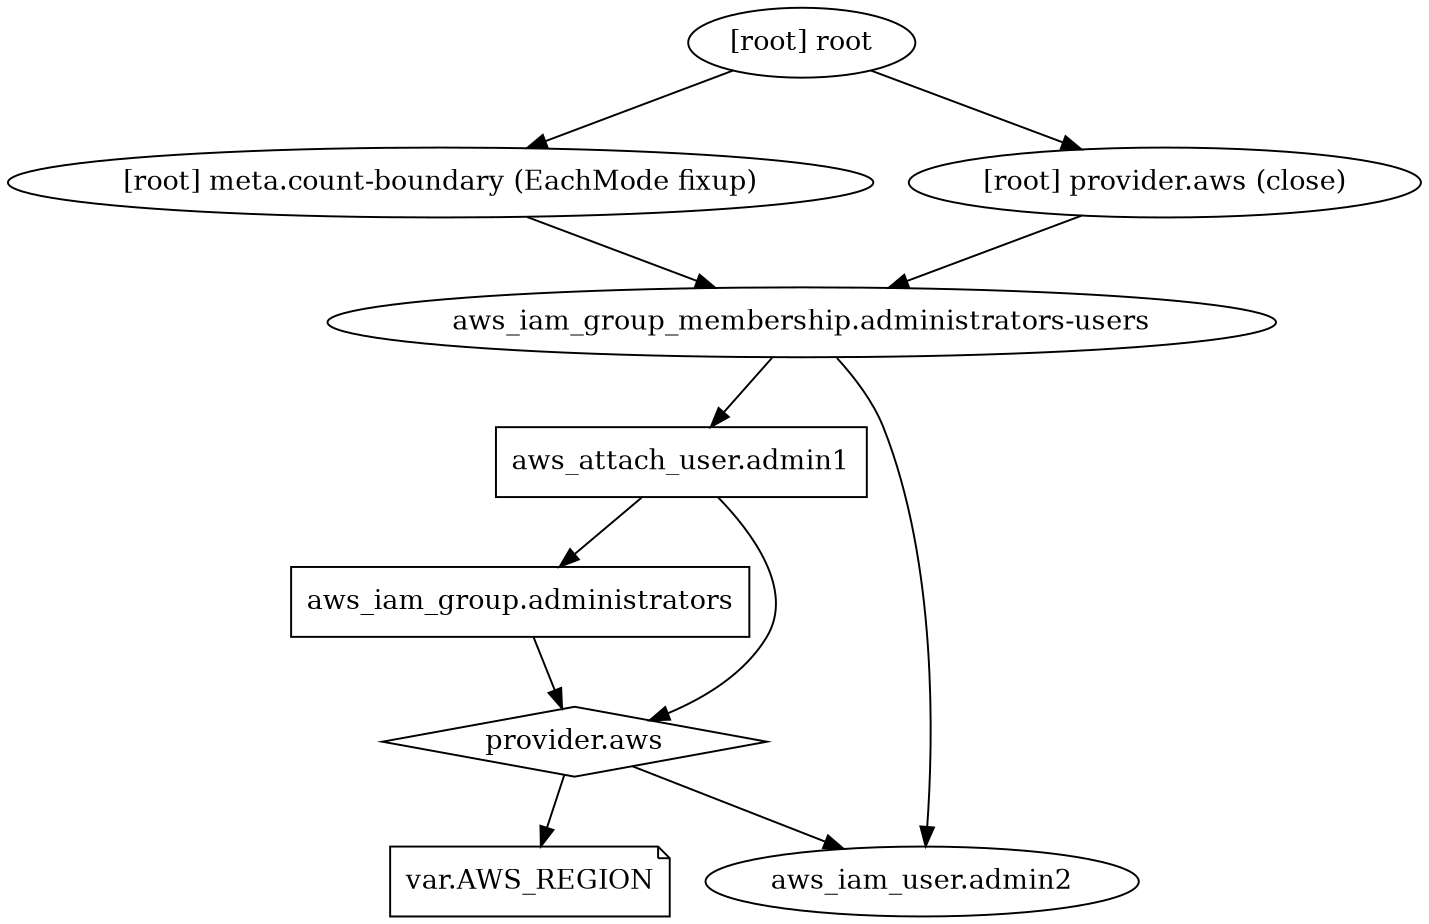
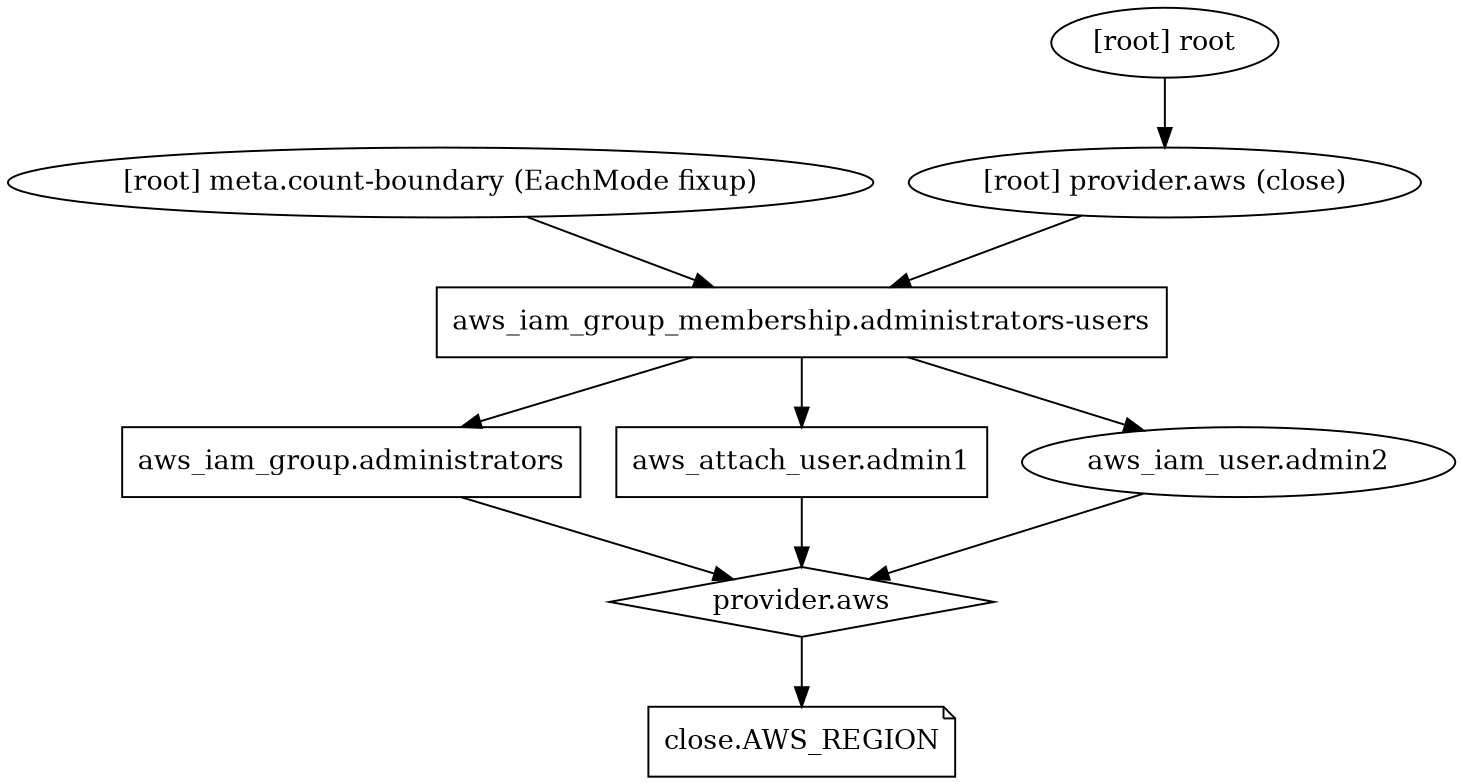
edge "[root] root" -> "[root] meta.count-boundary (EachMode fixup)": removed
node "aws_iam_group_membership.administrators-users": shape ellipse -> box
edge "aws_attach_user.admin1" -> "aws_iam_group.administrators": now "aws_iam_group_membership.administrators-users" -> "aws_iam_group.administrators"
edge "provider.aws" -> "aws_iam_user.admin2": reversed
node "var.AWS_REGION": label "var.AWS_REGION" -> "close.AWS_REGION"
